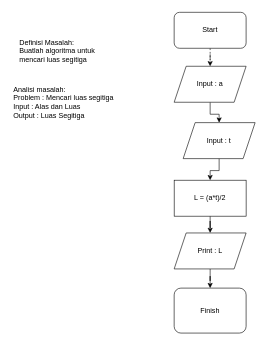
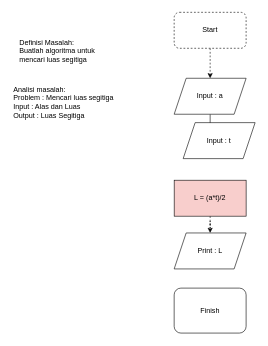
node "Start": style solid -> dashed
node "Input : a": moved (210, 84) -> (210, 96)
edge "Input : t" -> "L = (a*t)/2": removed
node "L = (a*t)/2": fillcolor #ffffff -> #f8cecc
edge "L = (a*t)/2" -> "Print : L": style solid -> dashed
edge "Print : L" -> "Finish": removed
